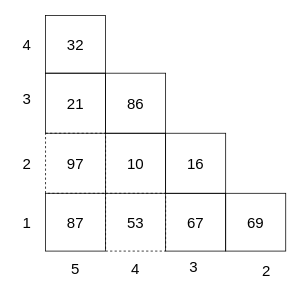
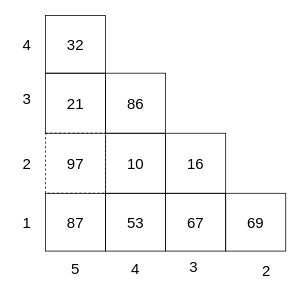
node "53": style dashed -> solid
